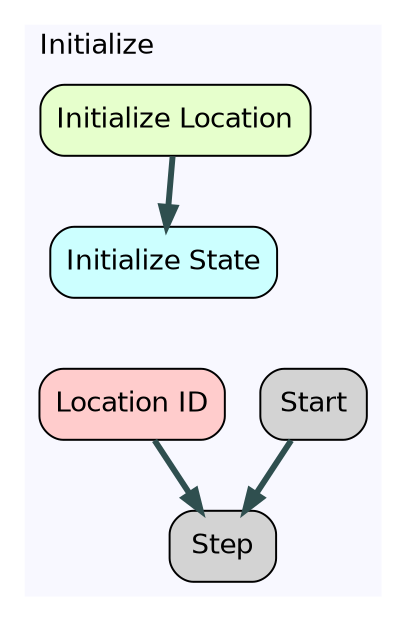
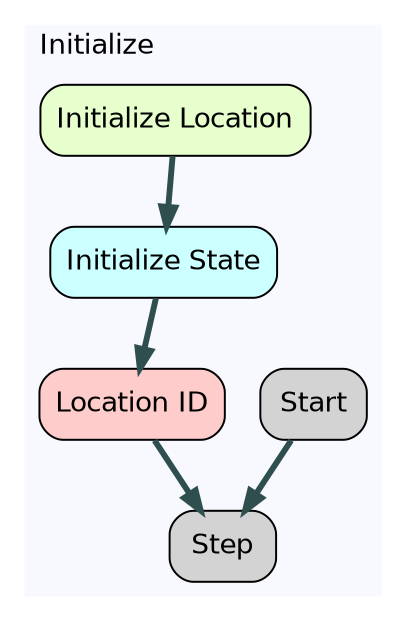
edge "Initialize State" -> "Location ID": added
